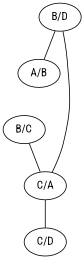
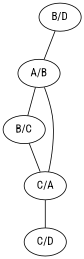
edge "A/B" -- "B/C": added
edge "B/D" -- "C/A": now "A/B" -- "C/A"
